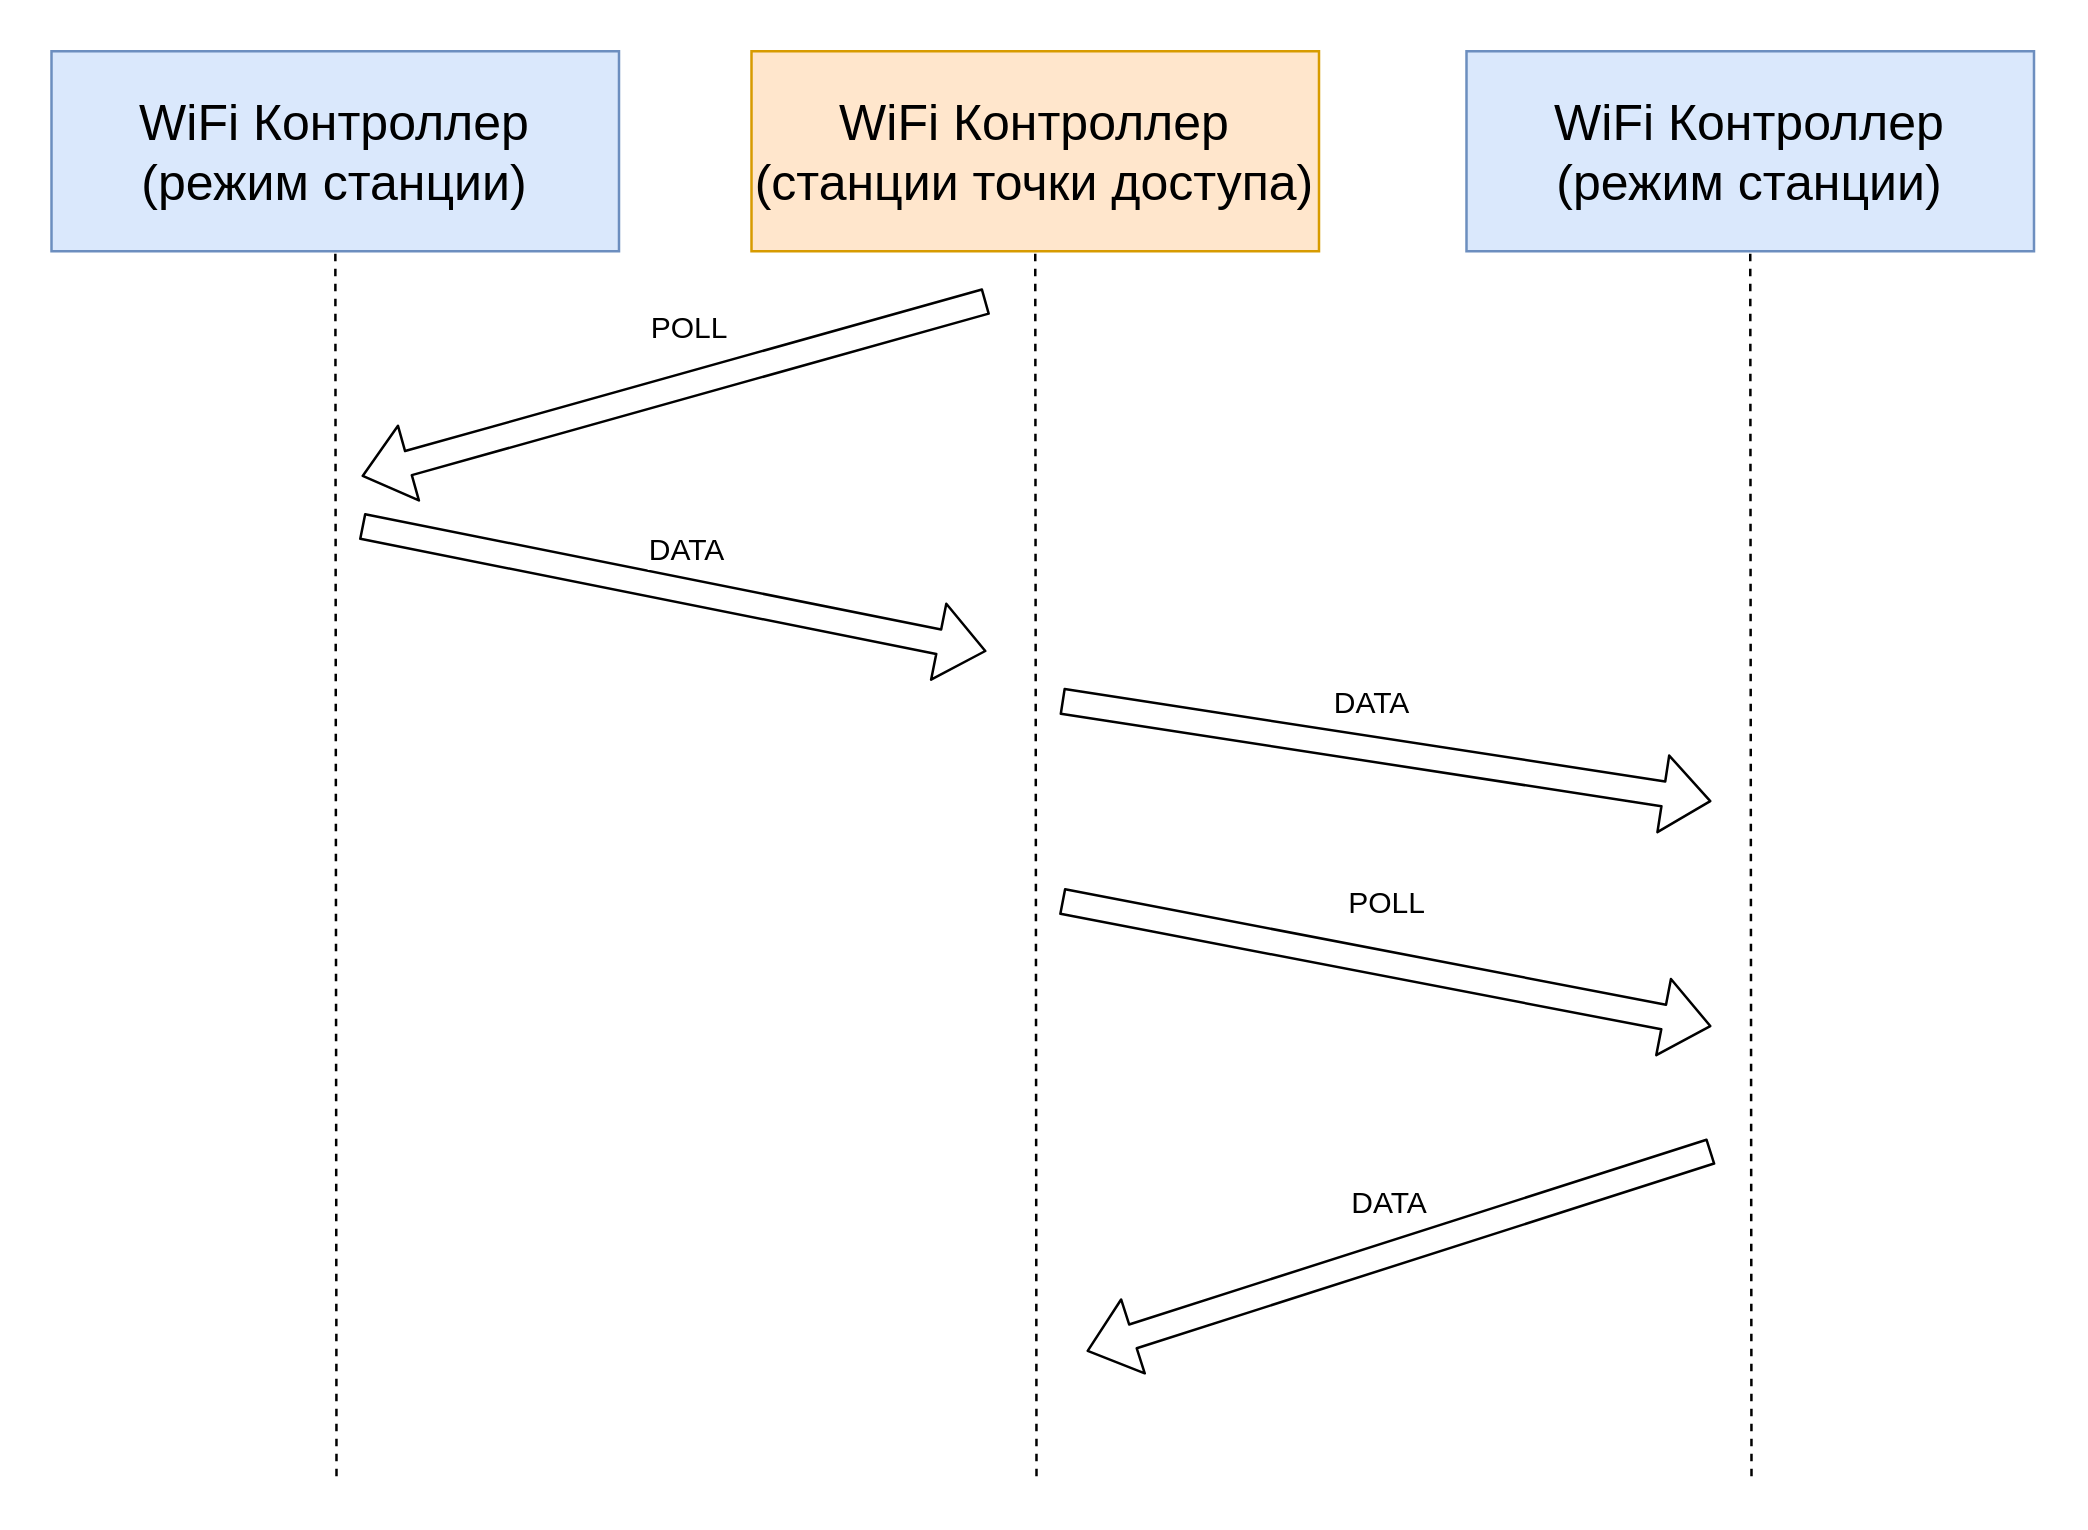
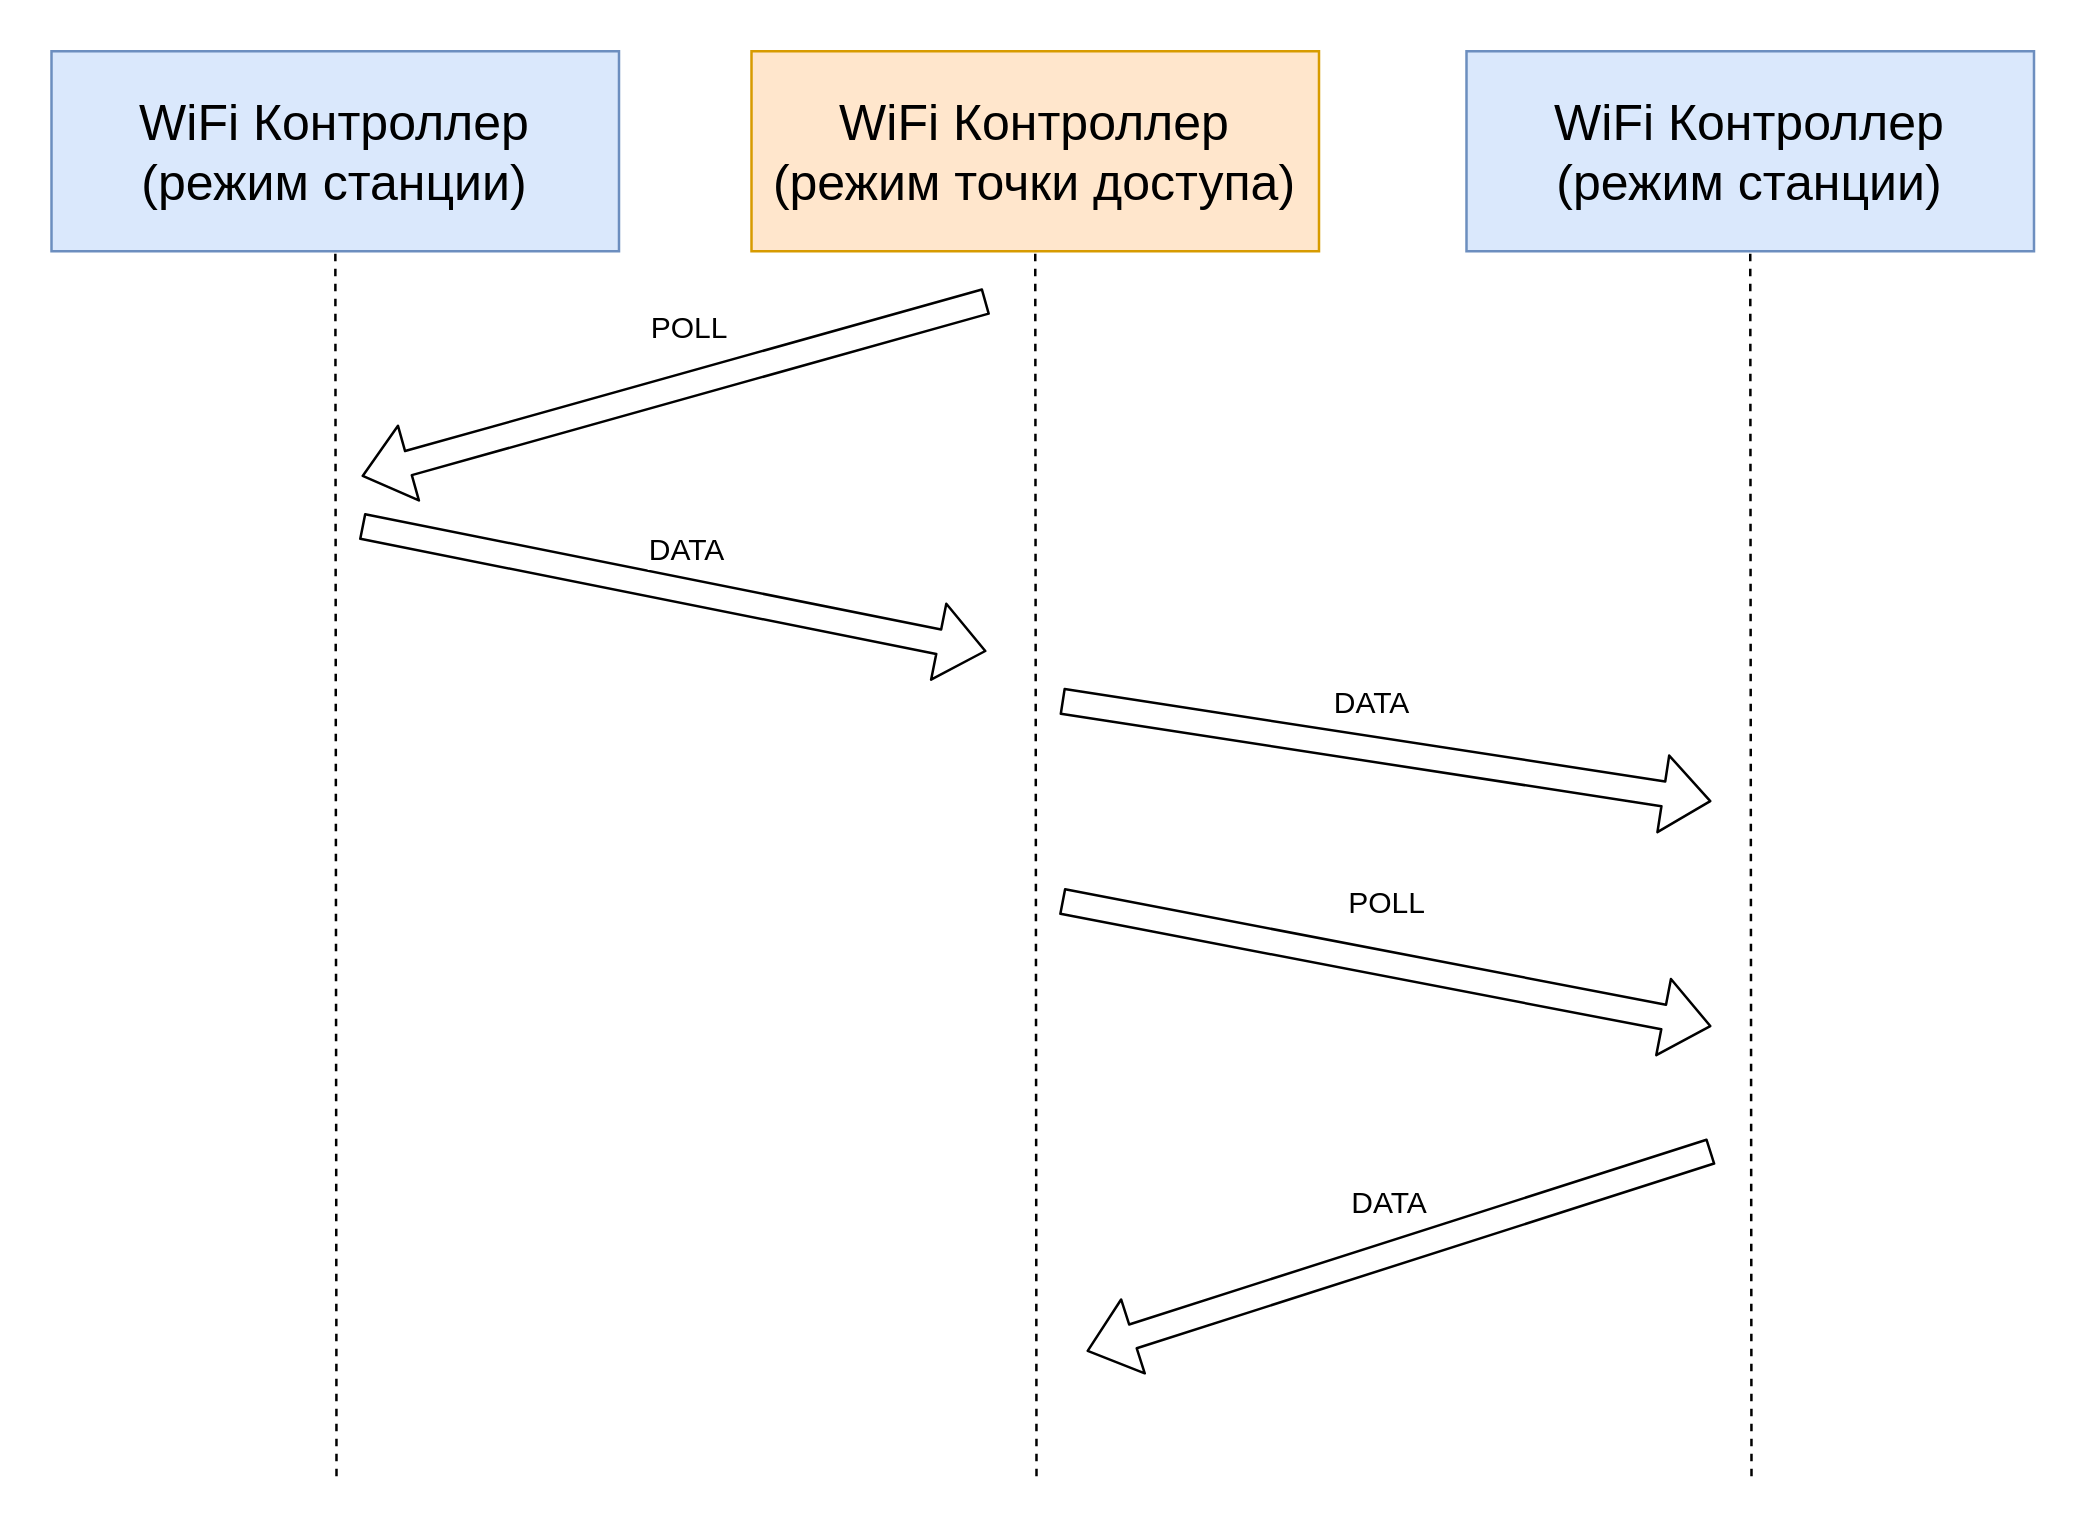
node "WiFi Контроллер (станции точки доступа)": label "WiFi Контроллер (станции точки доступа)" -> "WiFi Контроллер (режим точки доступа)"
